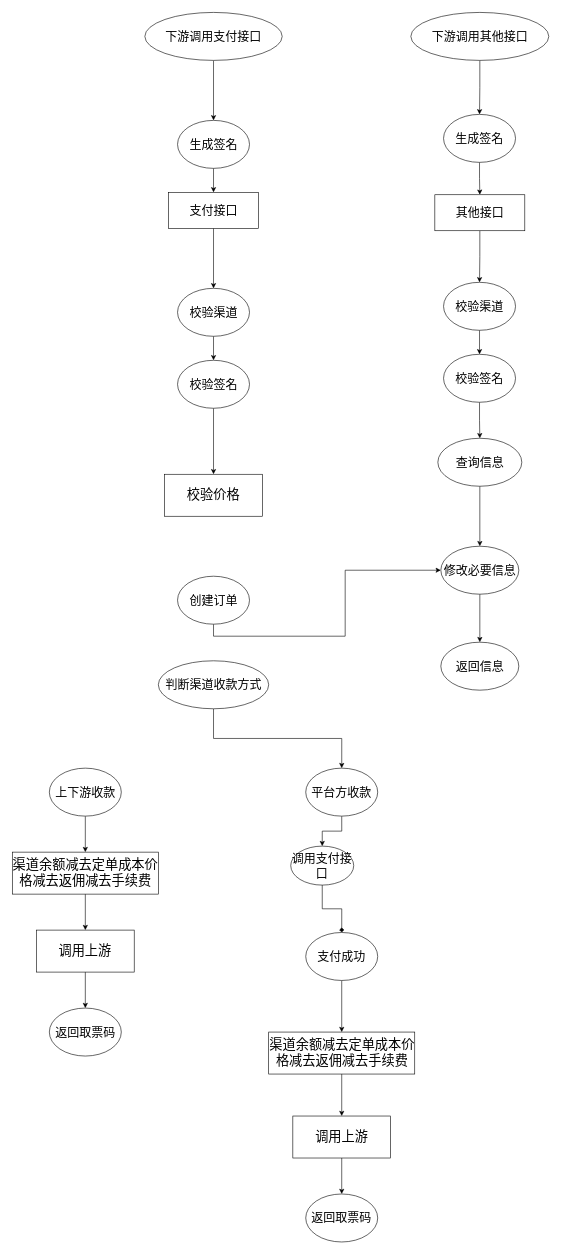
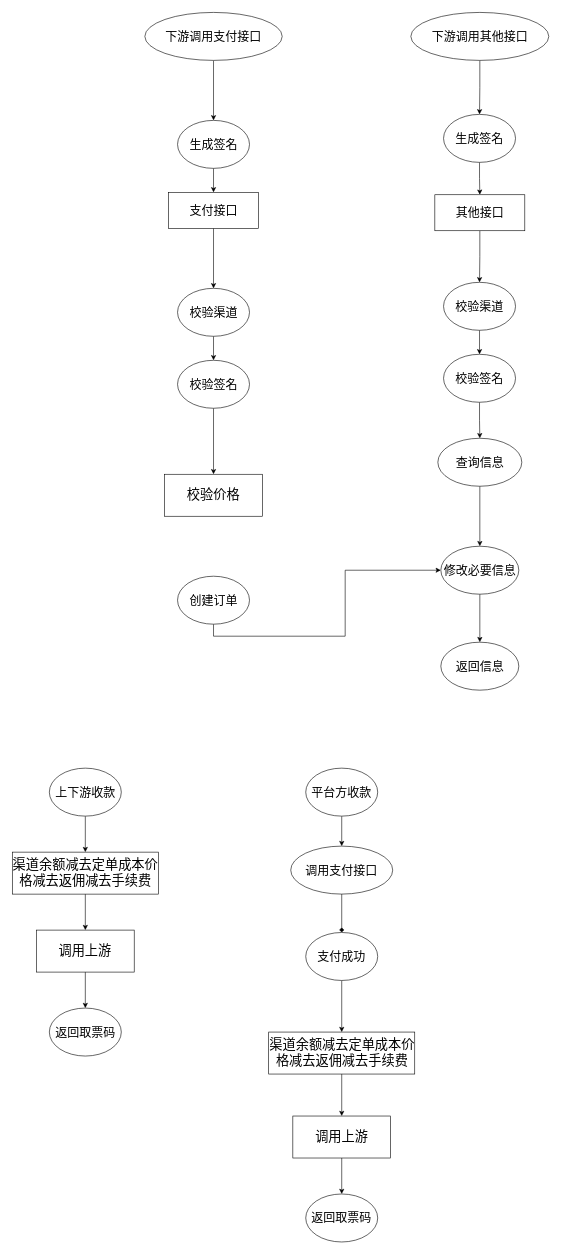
node "判断渠道收款方式": removed
edge "判断渠道收款方式" -> "平台方收款": removed
node "调用支付接口": size 63x39 -> 102x48
